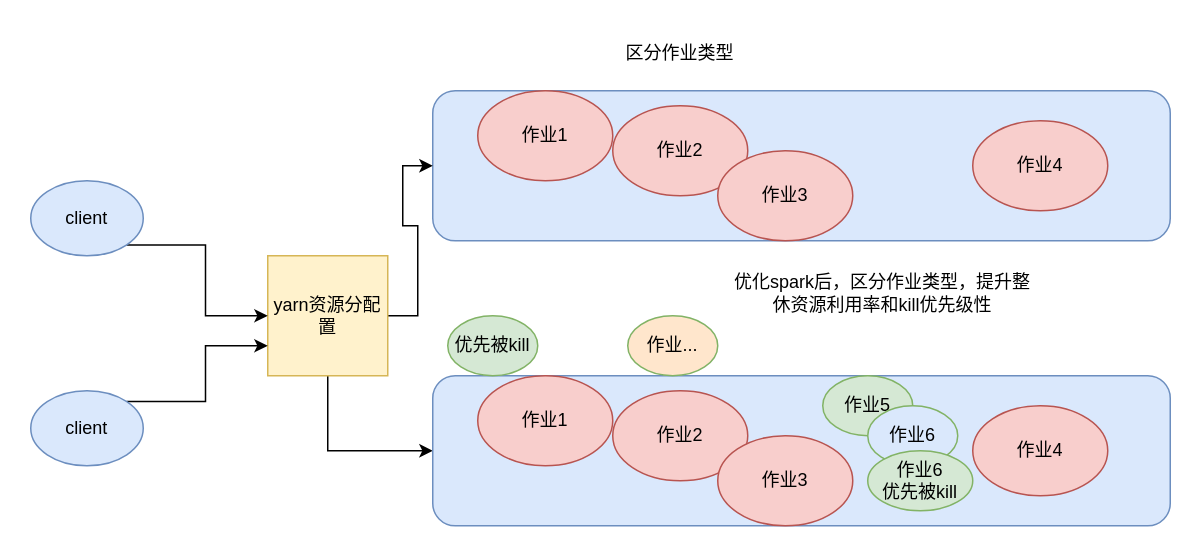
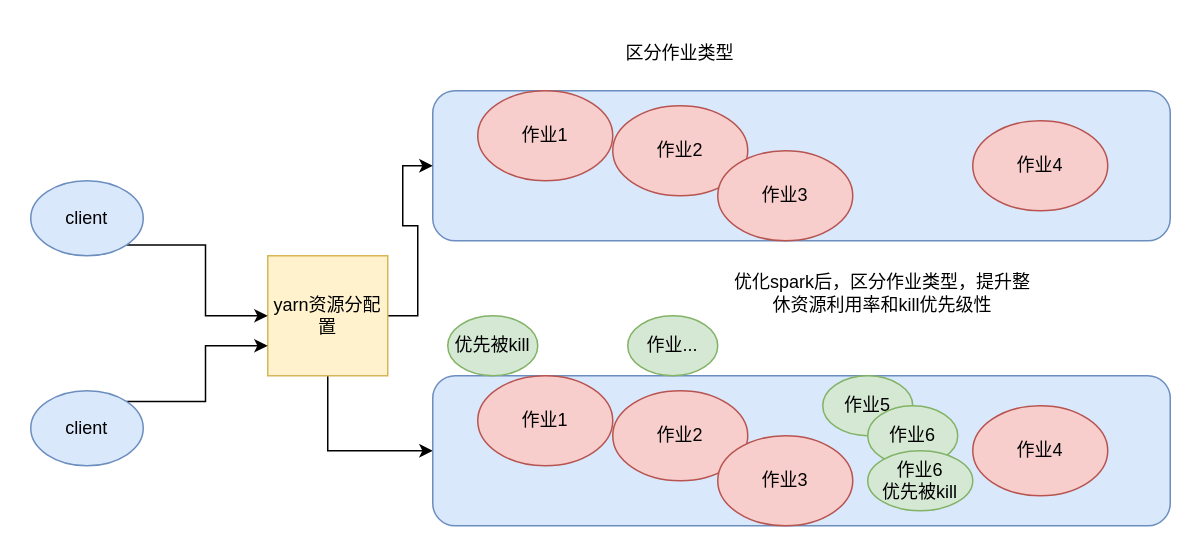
node "作业...": fillcolor #ffe6cc -> #d5e8d4
node "作业6": fillcolor #dae8fc -> #d5e8d4
